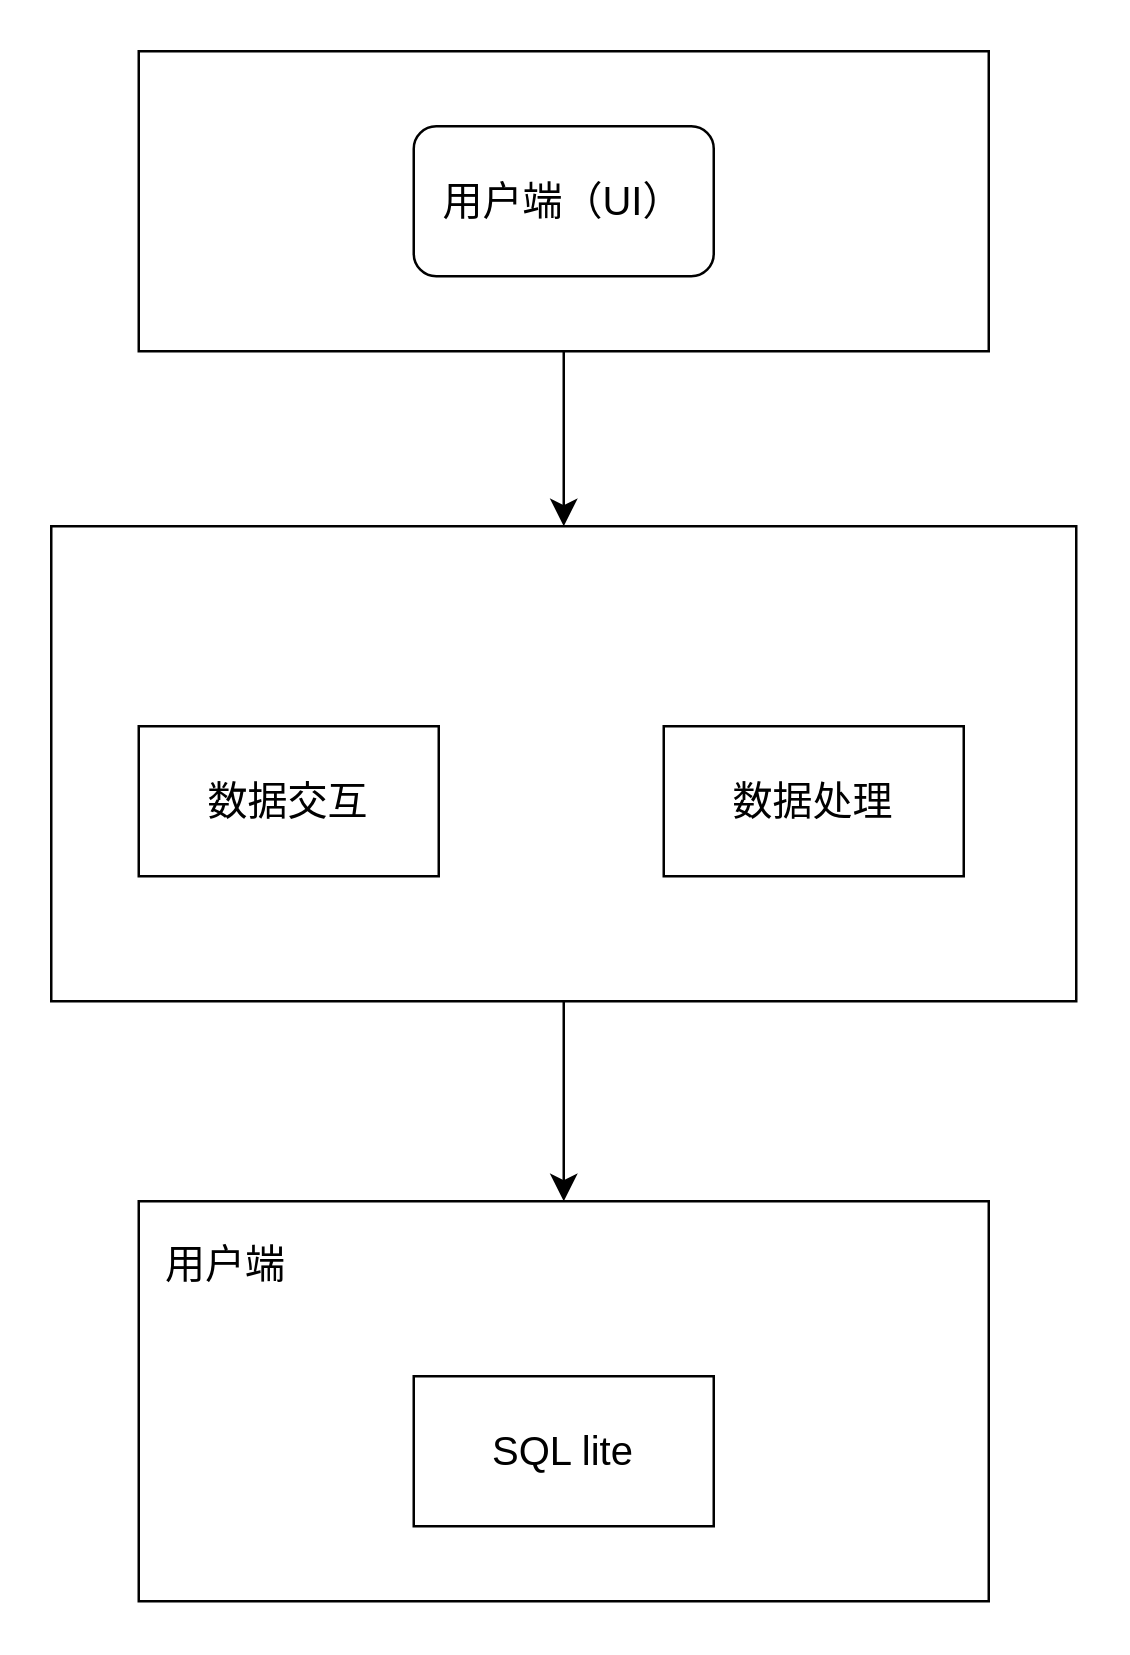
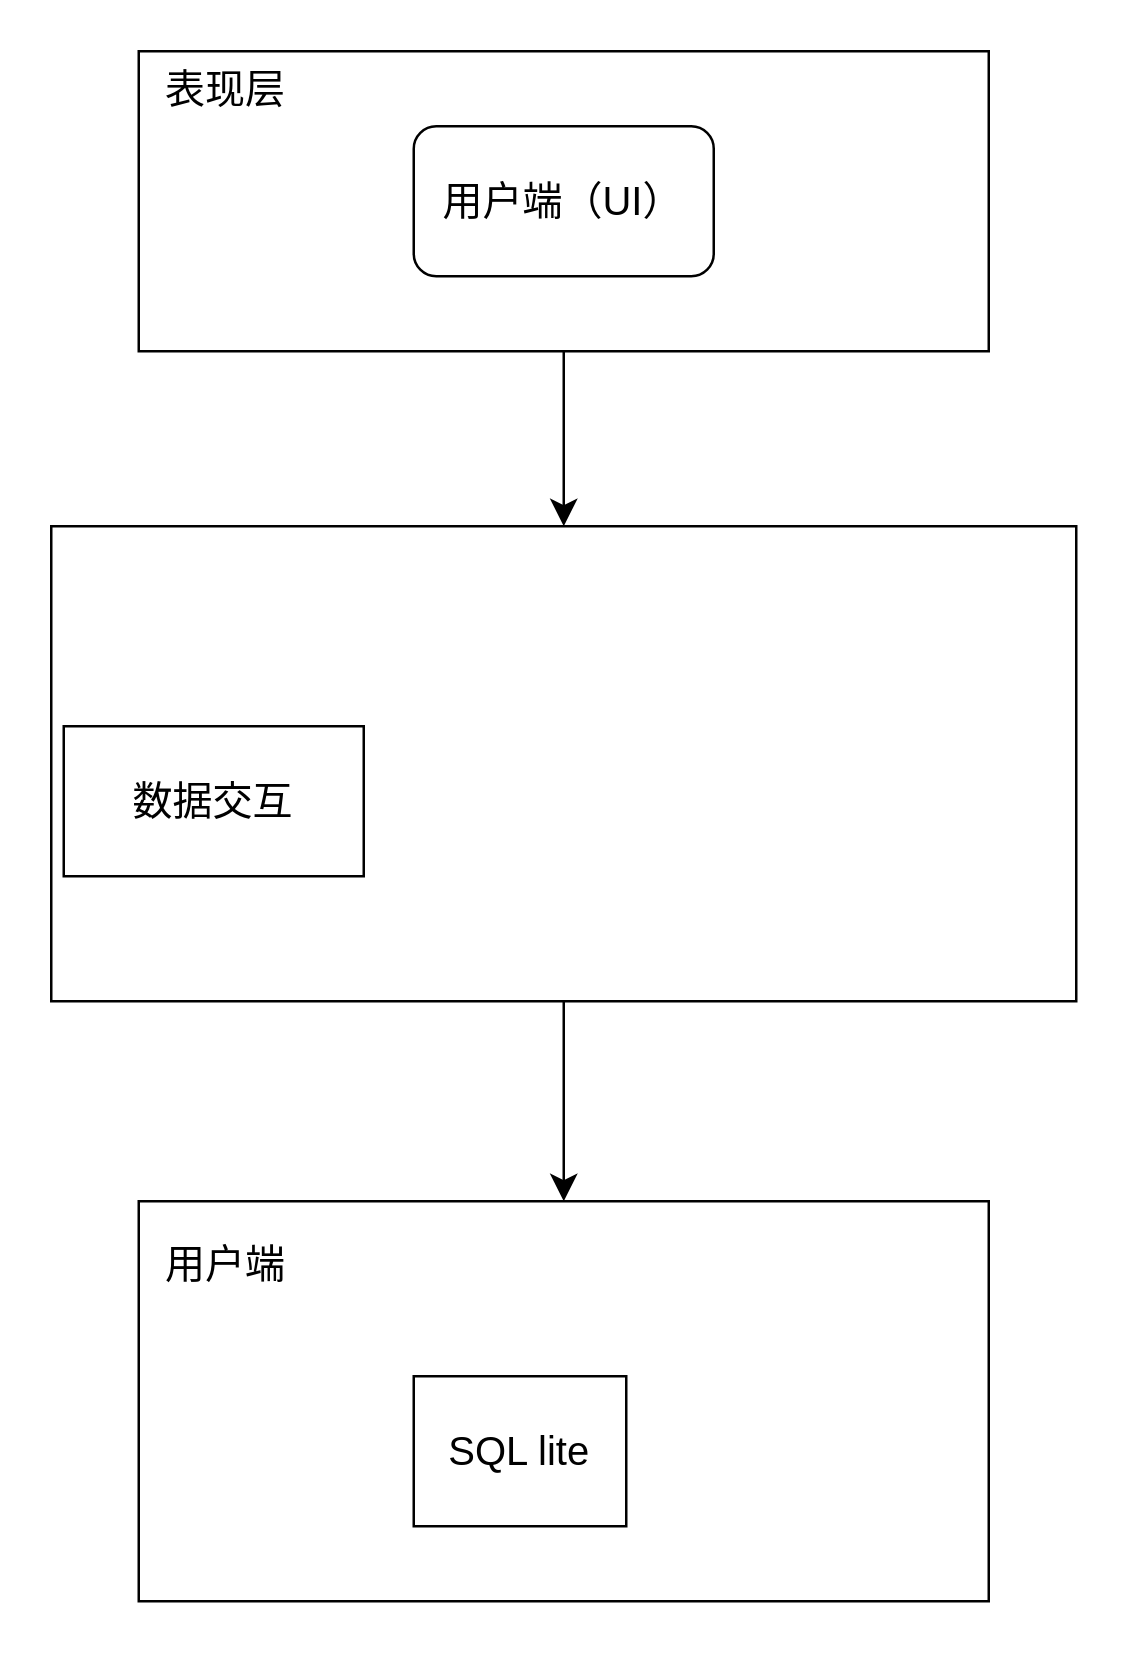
node "表现层": added
node "数据交互": moved (289, 801) -> (214, 801)
node "数据处理": removed
node "SQL lite": size 300x150 -> 213x150
